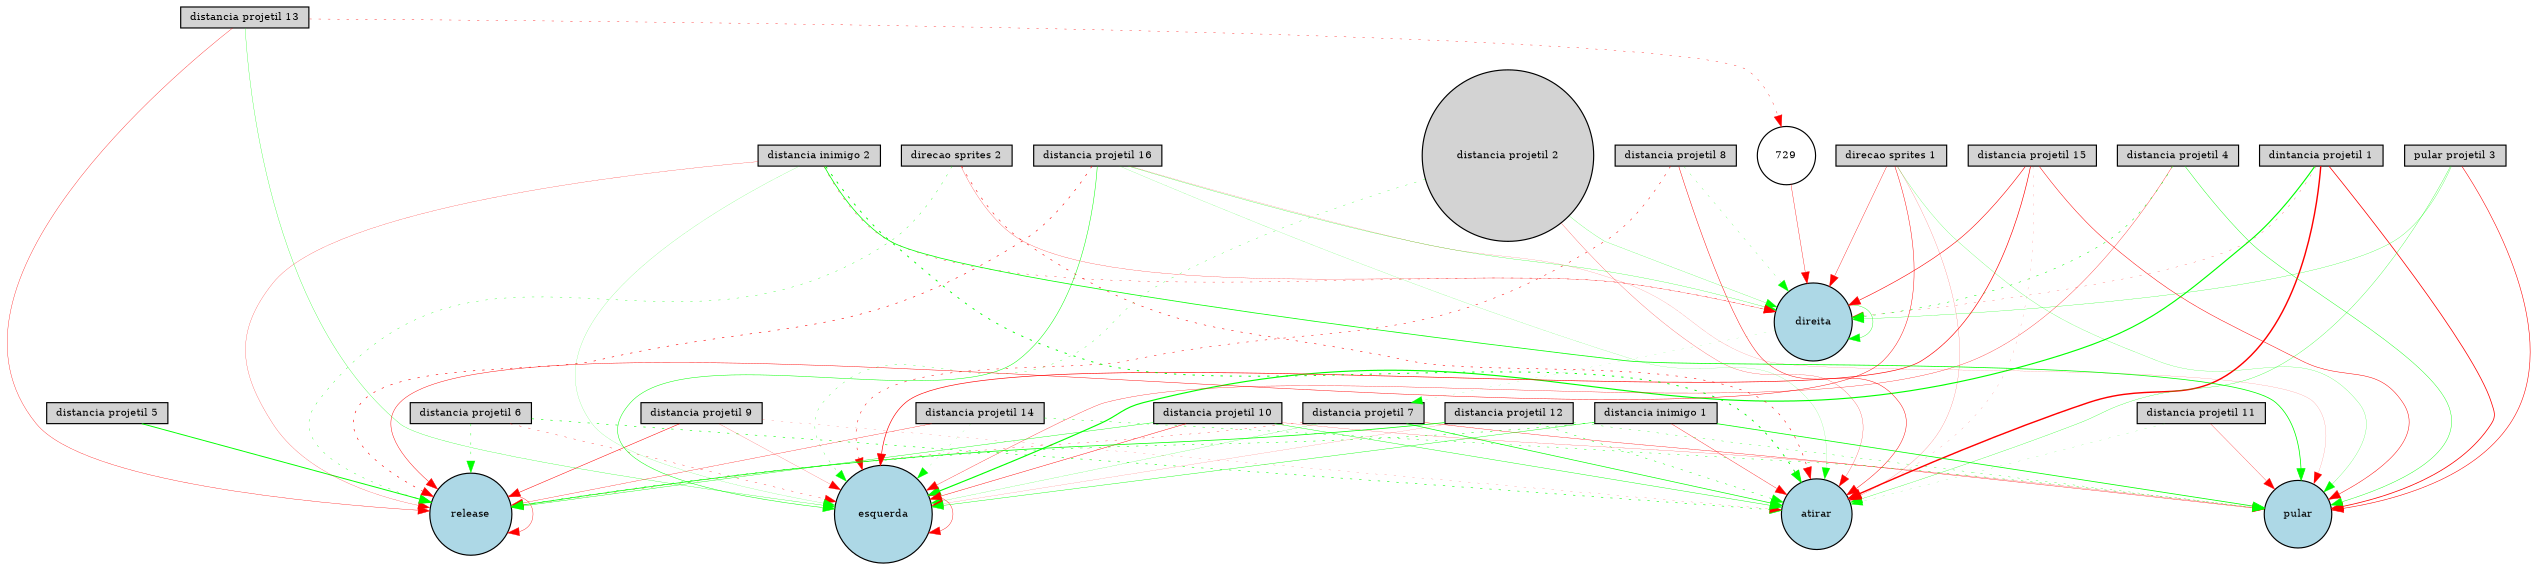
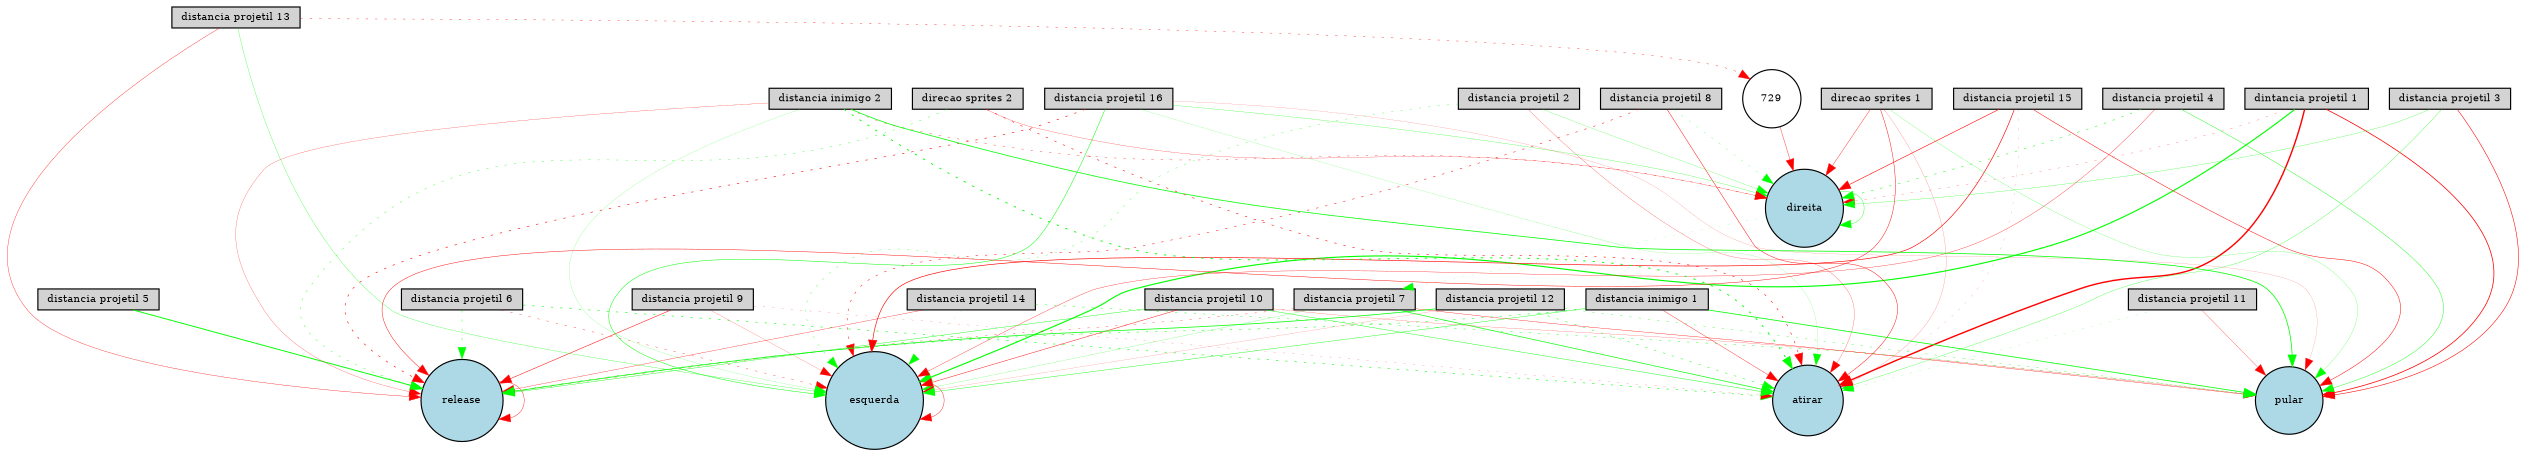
node "distancia projetil 2": shape circle -> box
node "pular projetil 3": label "pular projetil 3" -> "distancia projetil 3"
